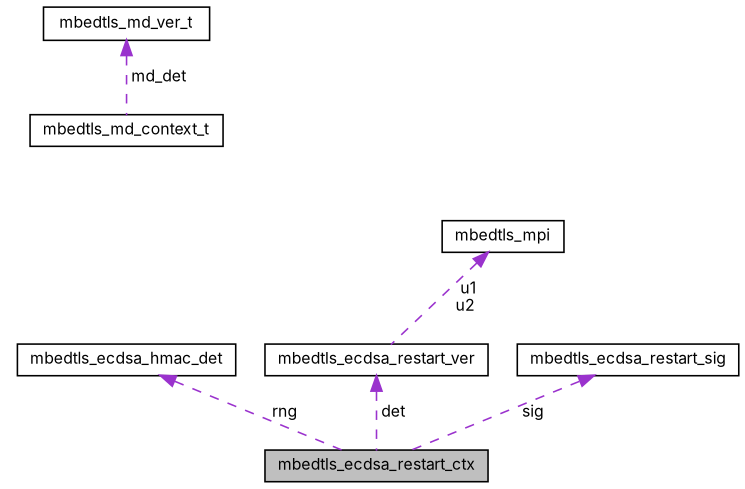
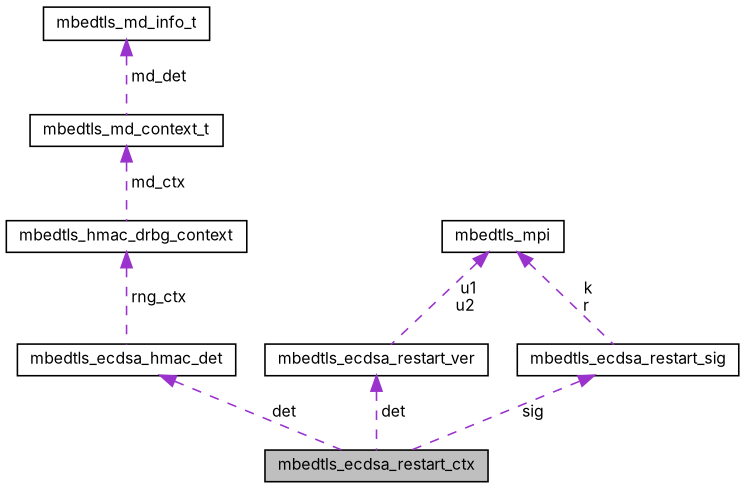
node "mbedtls_md_ver_t": label "mbedtls_md_ver_t" -> "mbedtls_md_info_t"
node "mbedtls_hmac_drbg_context": added
edge "mbedtls_ecdsa_restart_sig" -> "mbedtls_mpi": added, label "k r"
edge "mbedtls_ecdsa_restart_ctx" -> "mbedtls_ecdsa_hmac_det": label " rng" -> " det"
